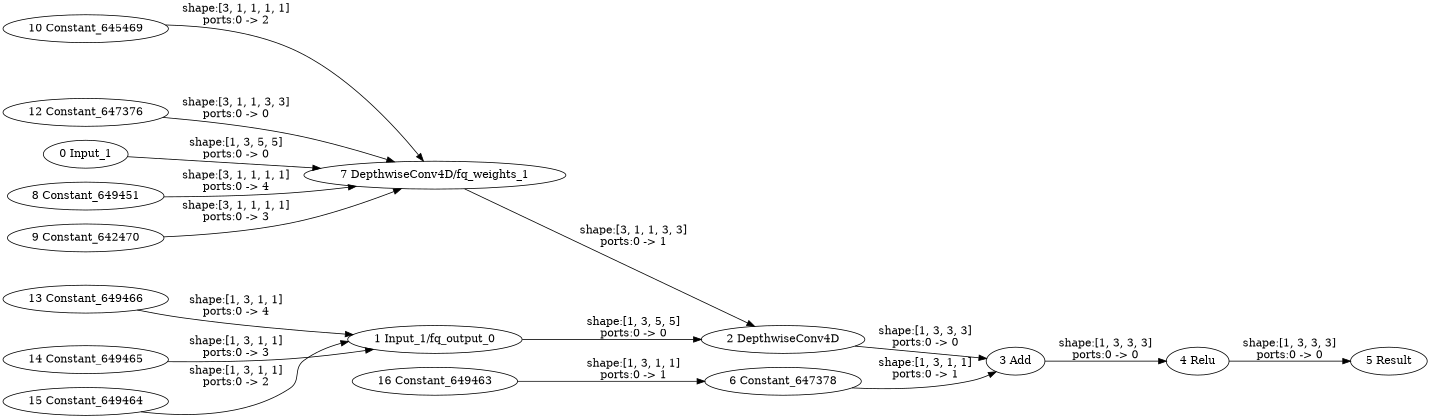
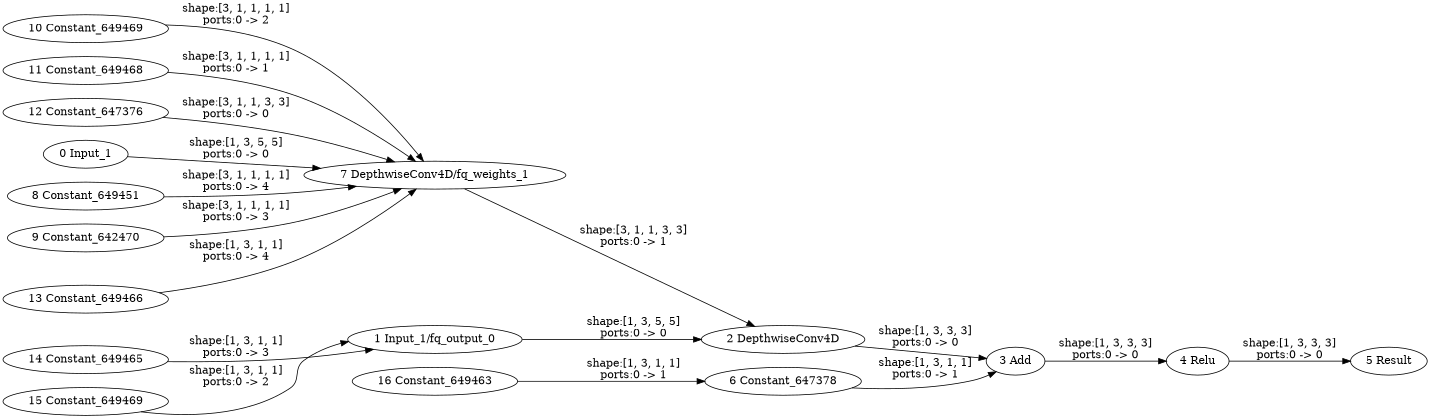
node "10 Constant_645469": label "10 Constant_645469" -> "10 Constant_649469"
node "11 Constant_649468": added
edge "13 Constant_649466" -> "1 Input_1/fq_output_0": now "13 Constant_649466" -> "7 DepthwiseConv4D/fq_weights_1"
node "15 Constant_649464": label "15 Constant_649464" -> "15 Constant_649469"
